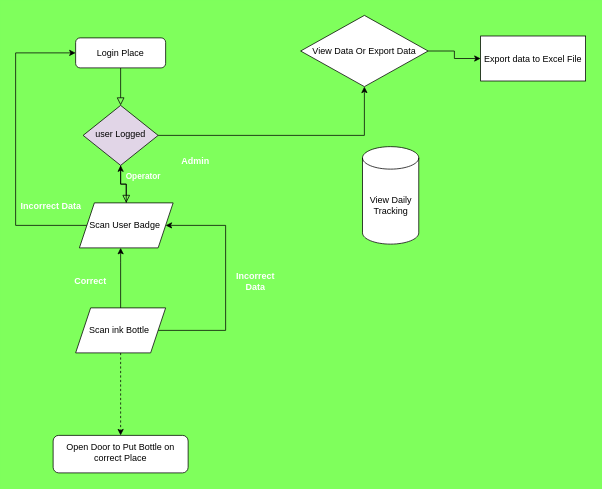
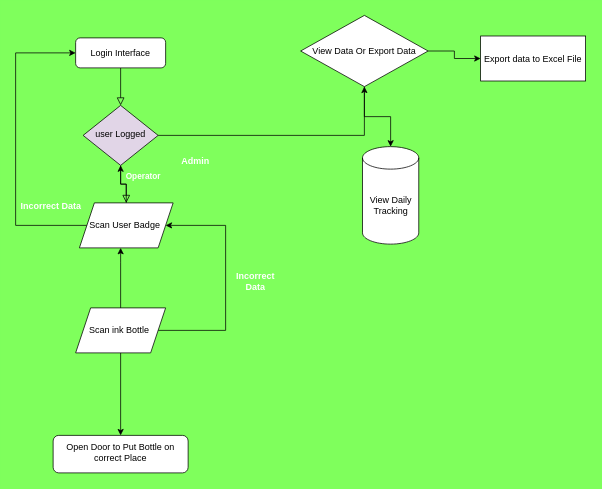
node "Login Place": label "Login Place" -> "Login Interface"
edge "View Data Or Export Data" -> "View Daily Tracking": added
node "Correct": removed
edge "Scan ink Bottle" -> "Open Door to Put Bottle on correct Place": style dashed -> solid
